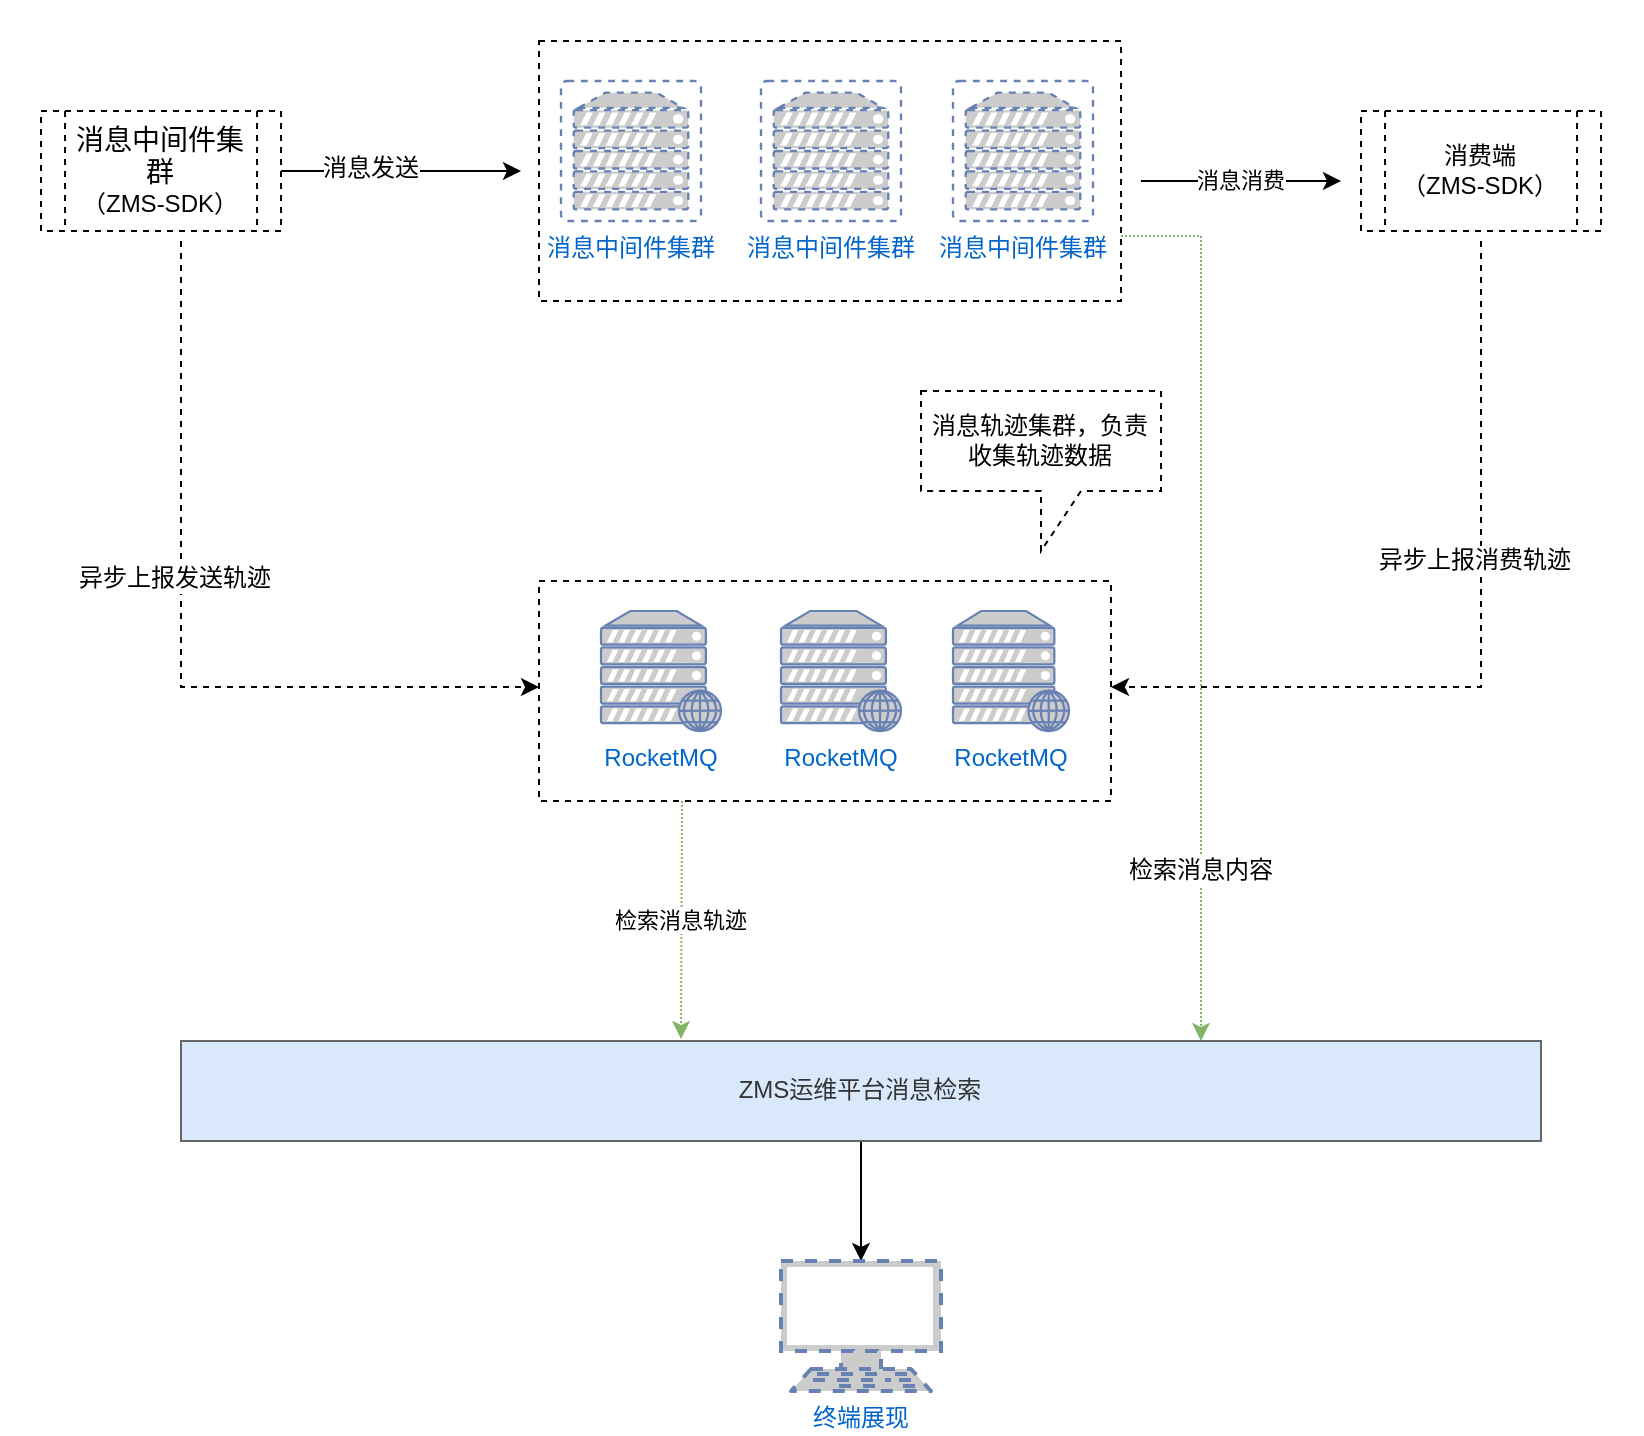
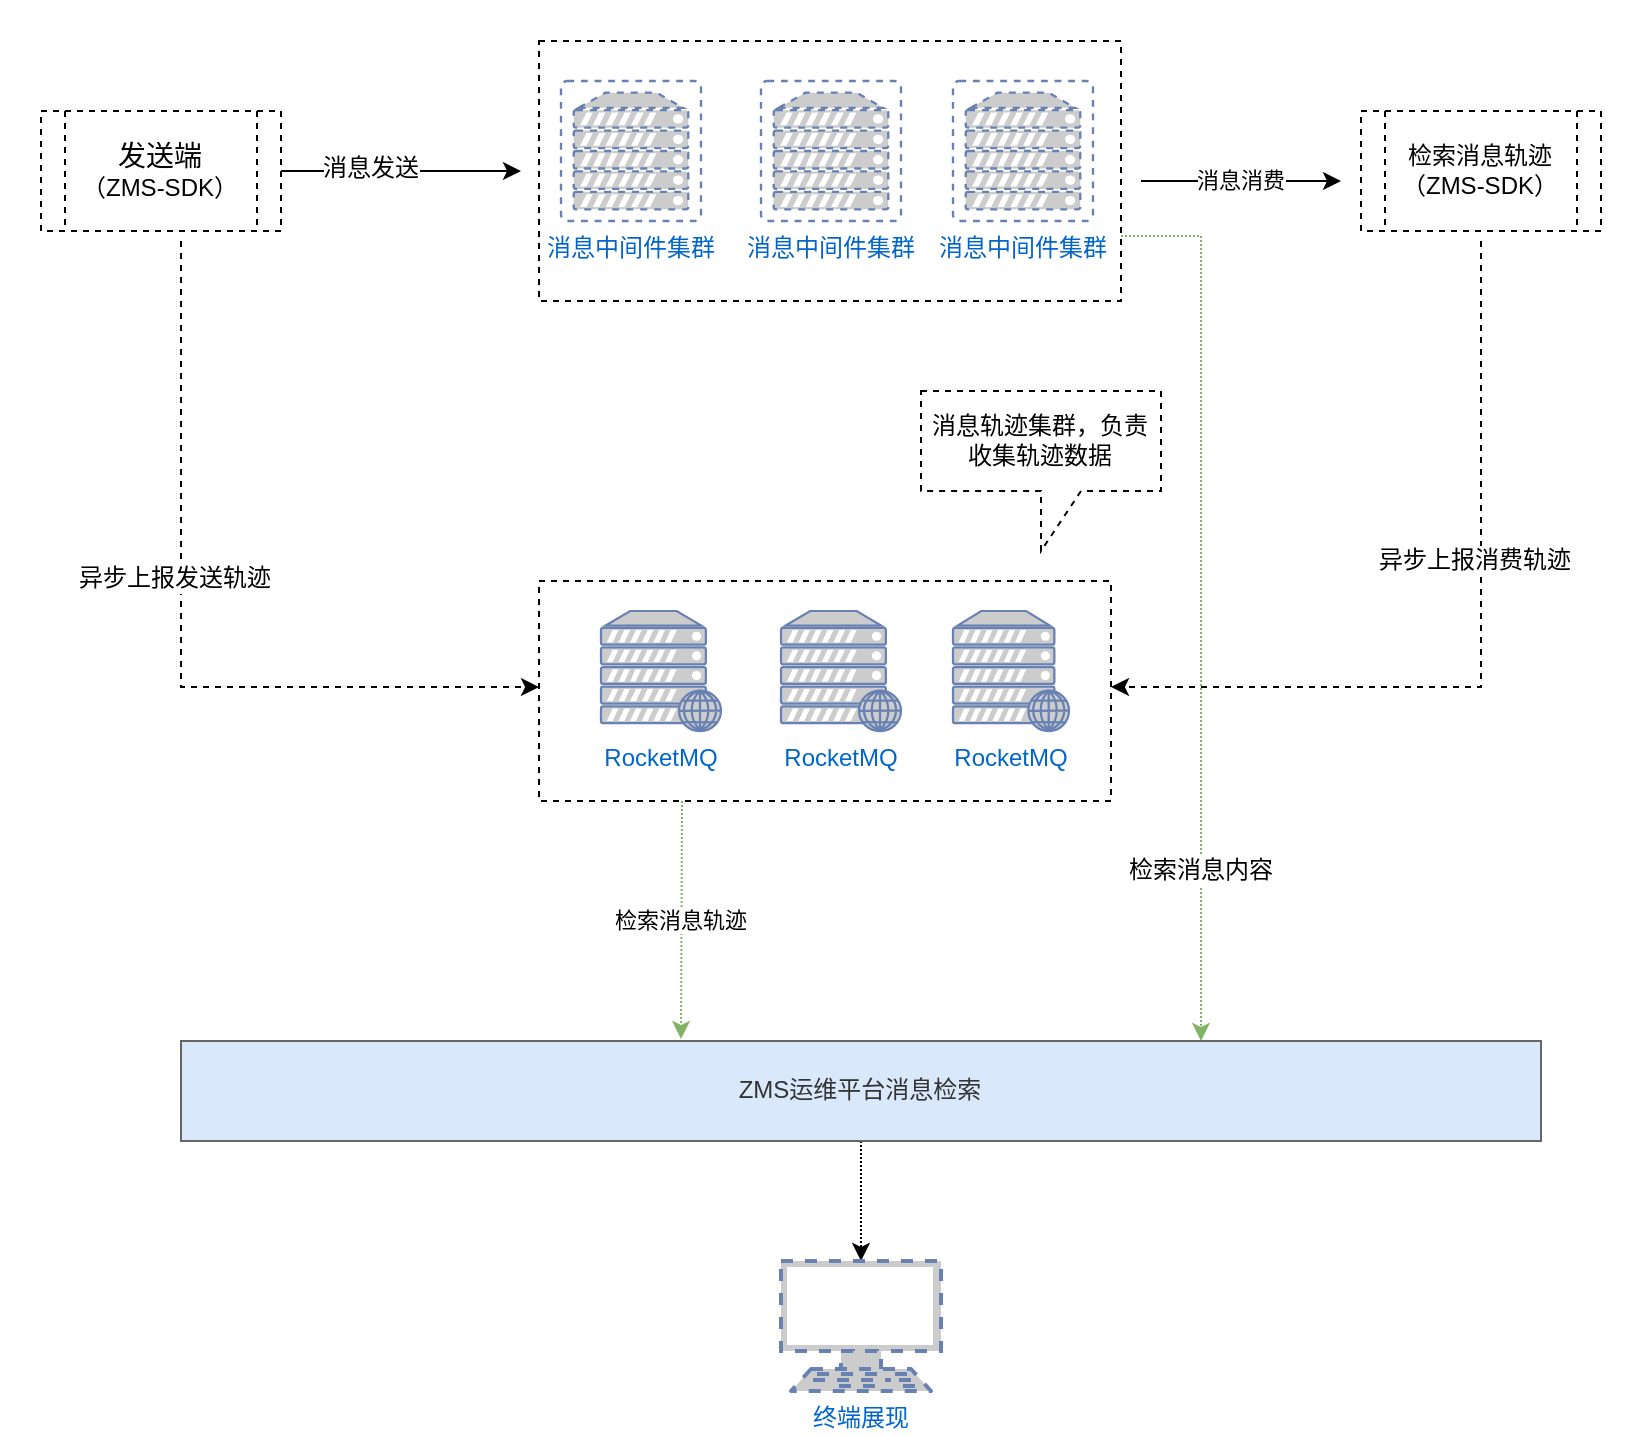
node "消息中间件集群 （ZMS-SDK）": label "消息中间件集群 （ZMS-SDK）" -> "发送端 （ZMS-SDK）"
node "消费端 （ZMS-SDK）": label "消费端 （ZMS-SDK）" -> "检索消息轨迹 （ZMS-SDK）"
edge "ZMS运维平台消息检索" -> "终端展现": style solid -> dashed
